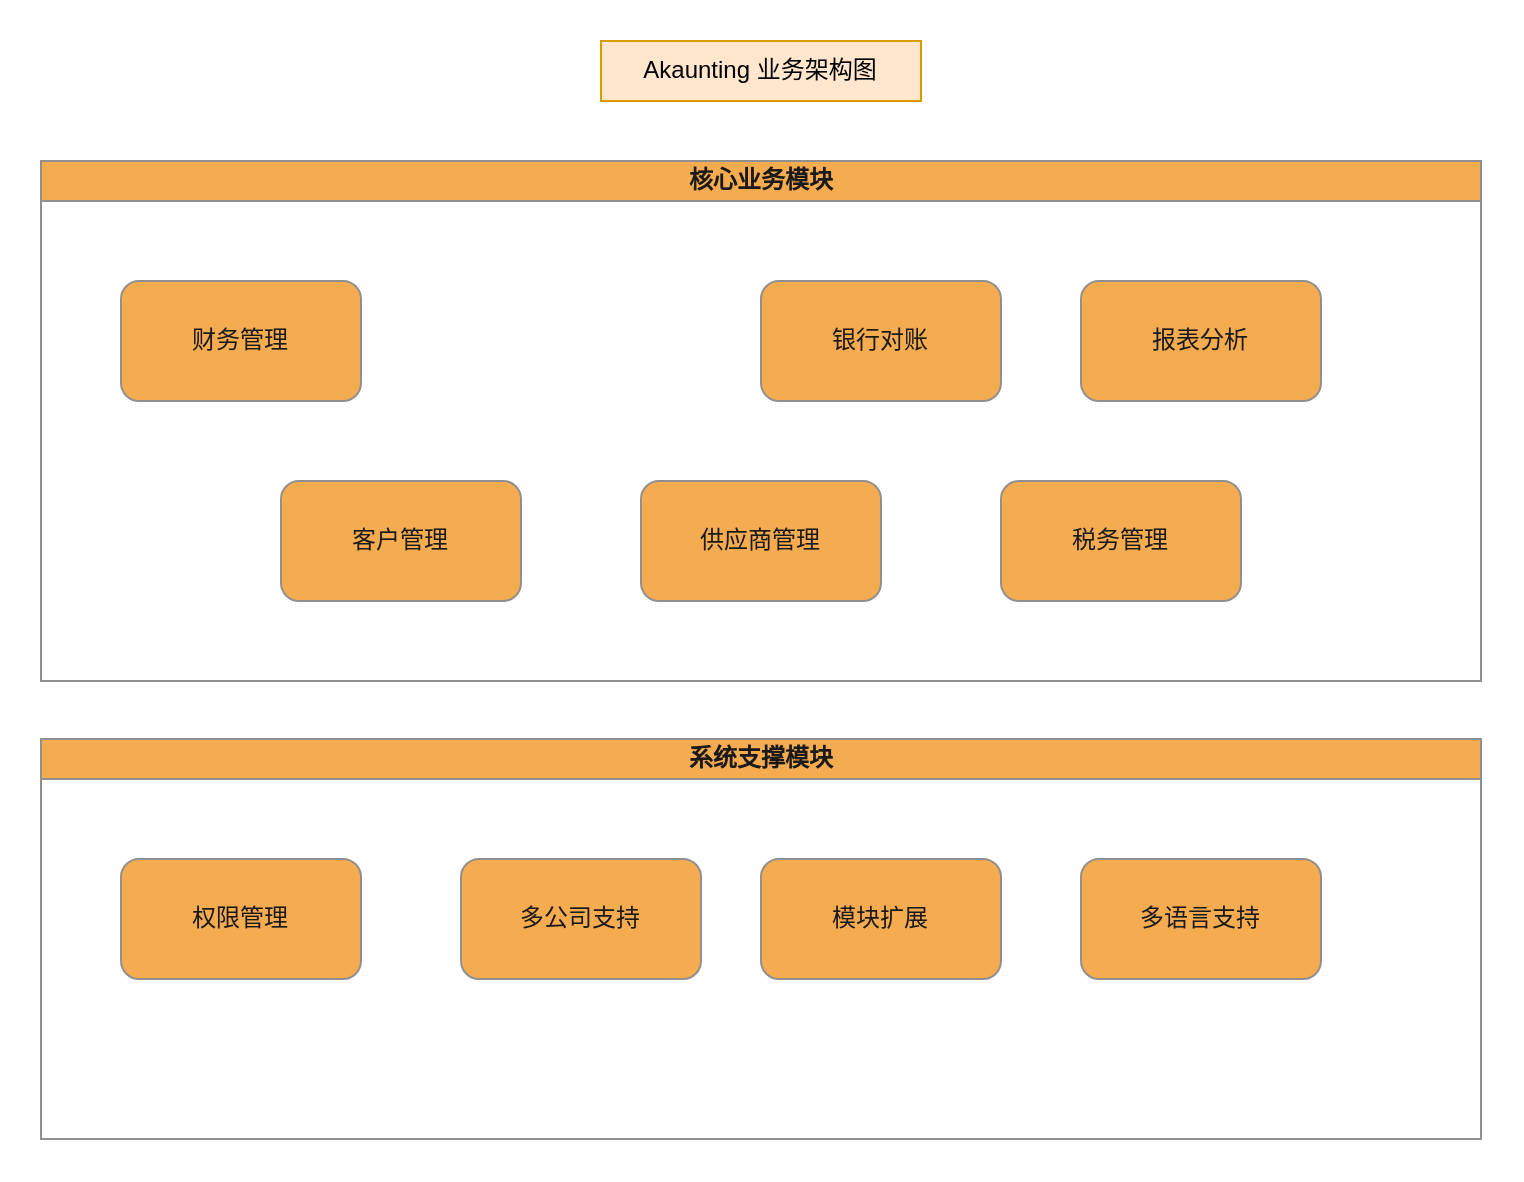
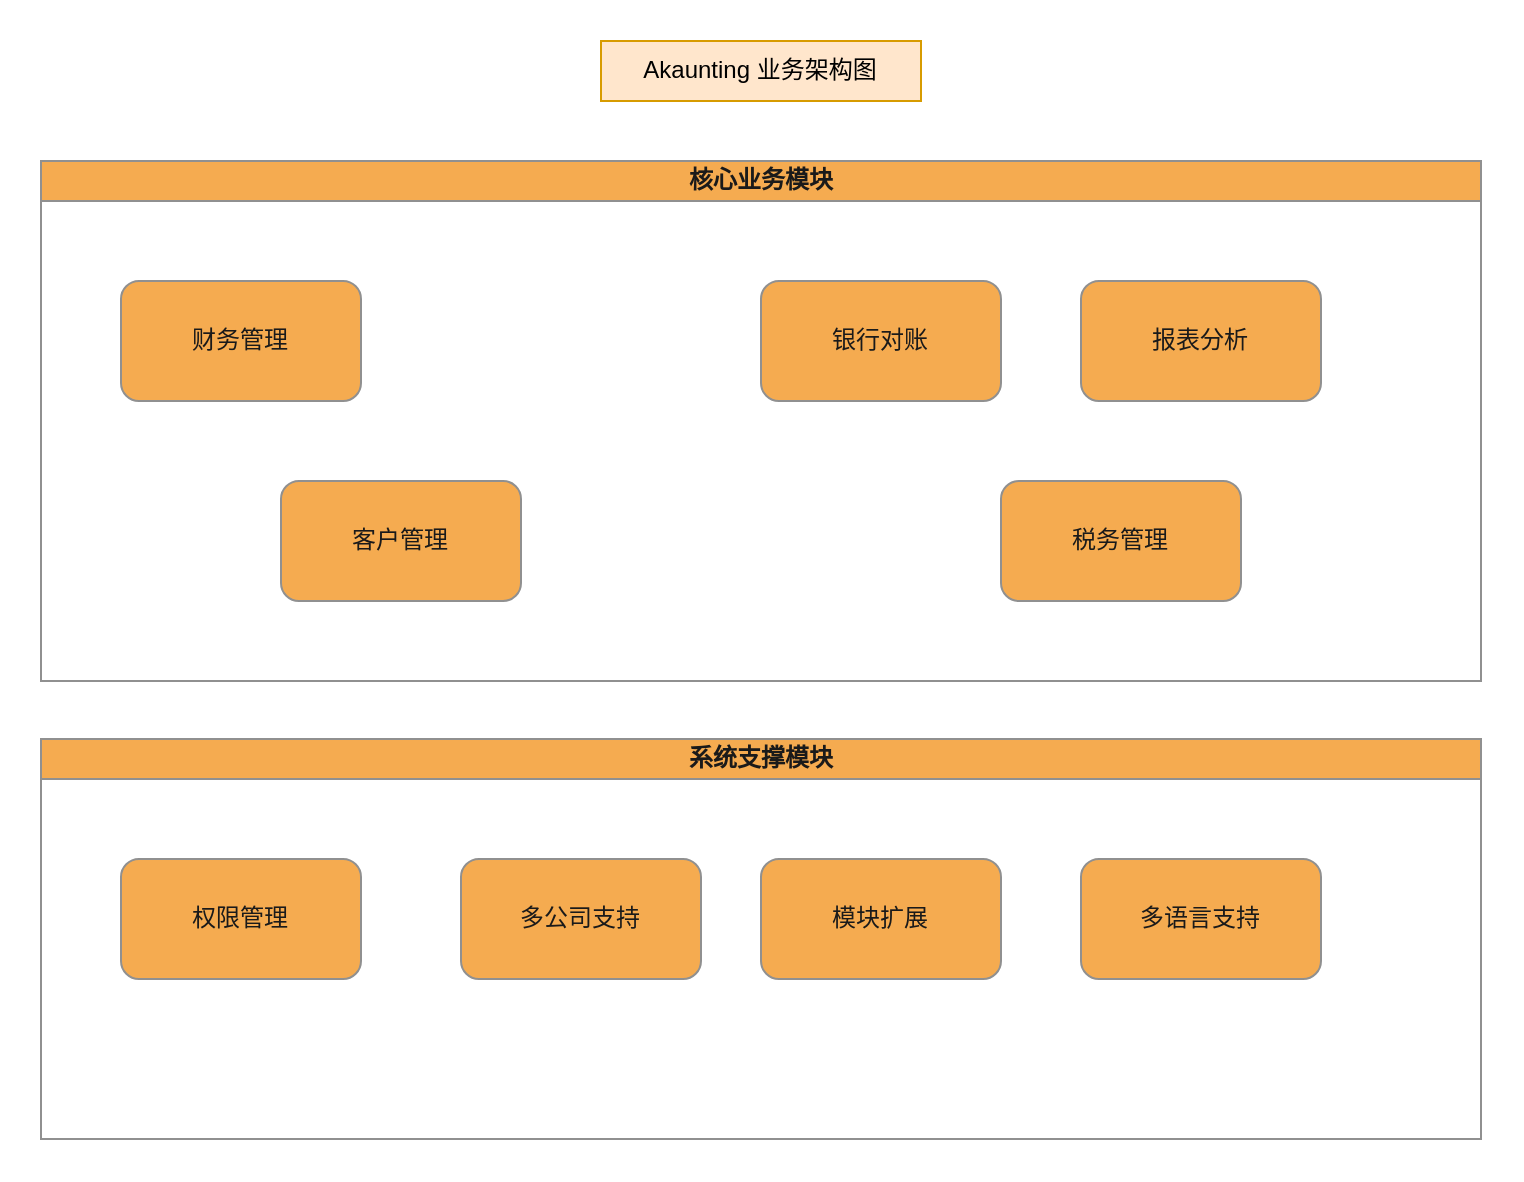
node "供应商管理": removed
